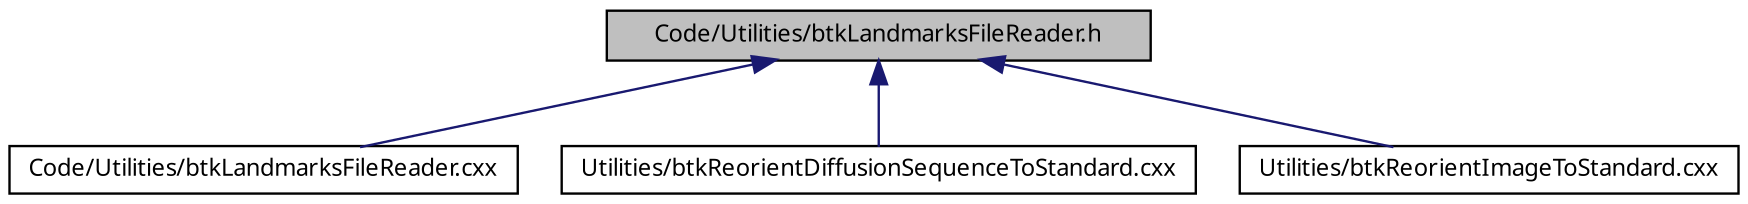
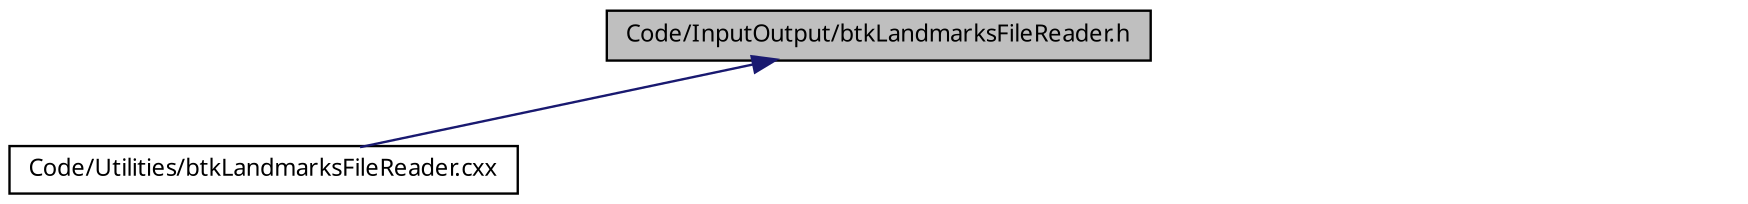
node "Code/Utilities/btkLandmarksFileReader.h": label "Code/Utilities/btkLandmarksFileReader.h" -> "Code/InputOutput/btkLandmarksFileReader.h"
node "Utilities/btkReorientDiffusionSequenceToStandard.cxx": removed
node "Utilities/btkReorientImageToStandard.cxx": removed
